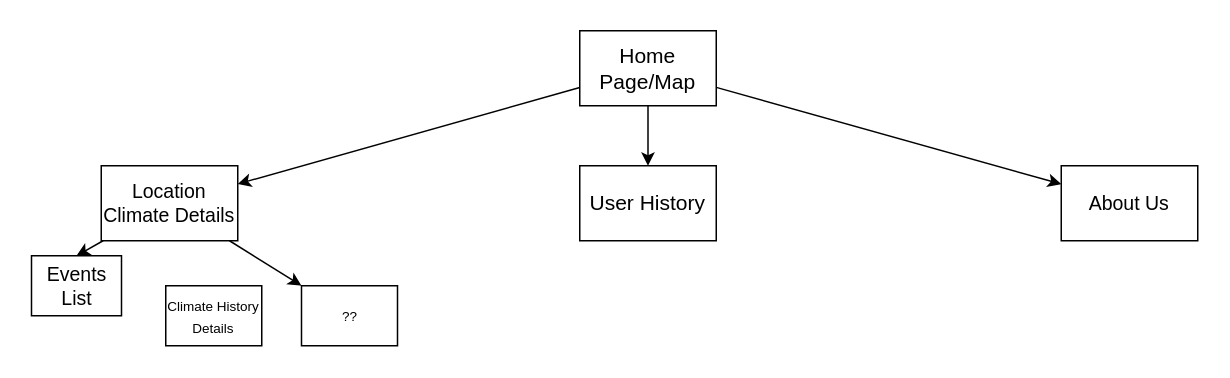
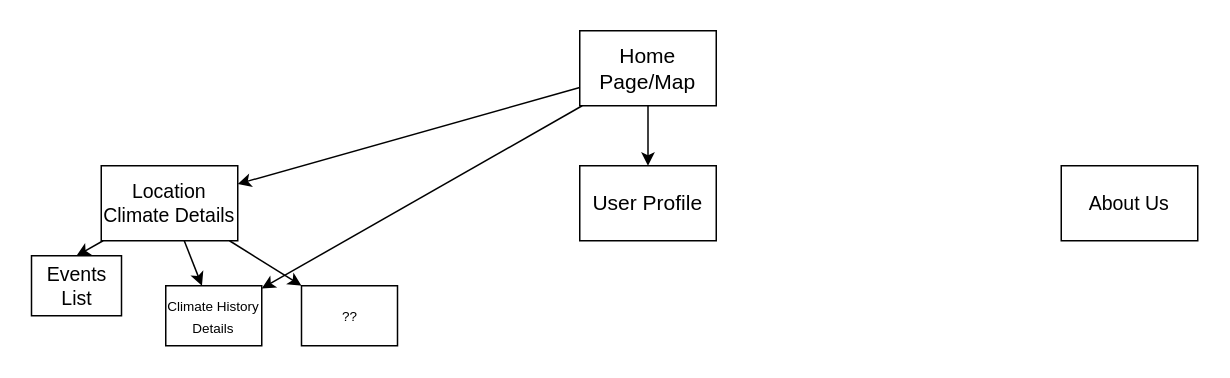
edge "Home Page/Map" -> "About Us": now "Home Page/Map" -> "Climate History Details"
node "User History": label "User History" -> "User Profile"
edge "Location Climate Details" -> "Climate History Details": added
